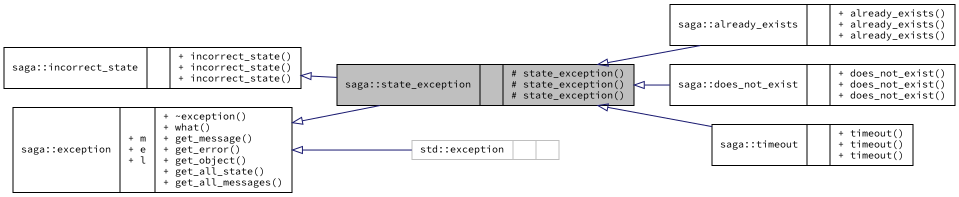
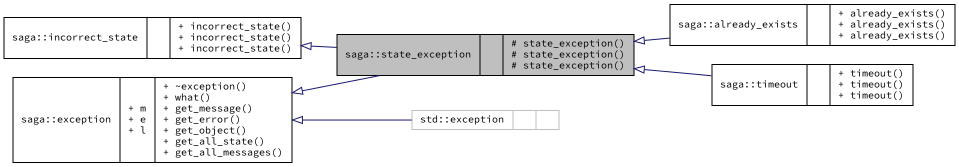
node "saga::does_not_exist": removed
